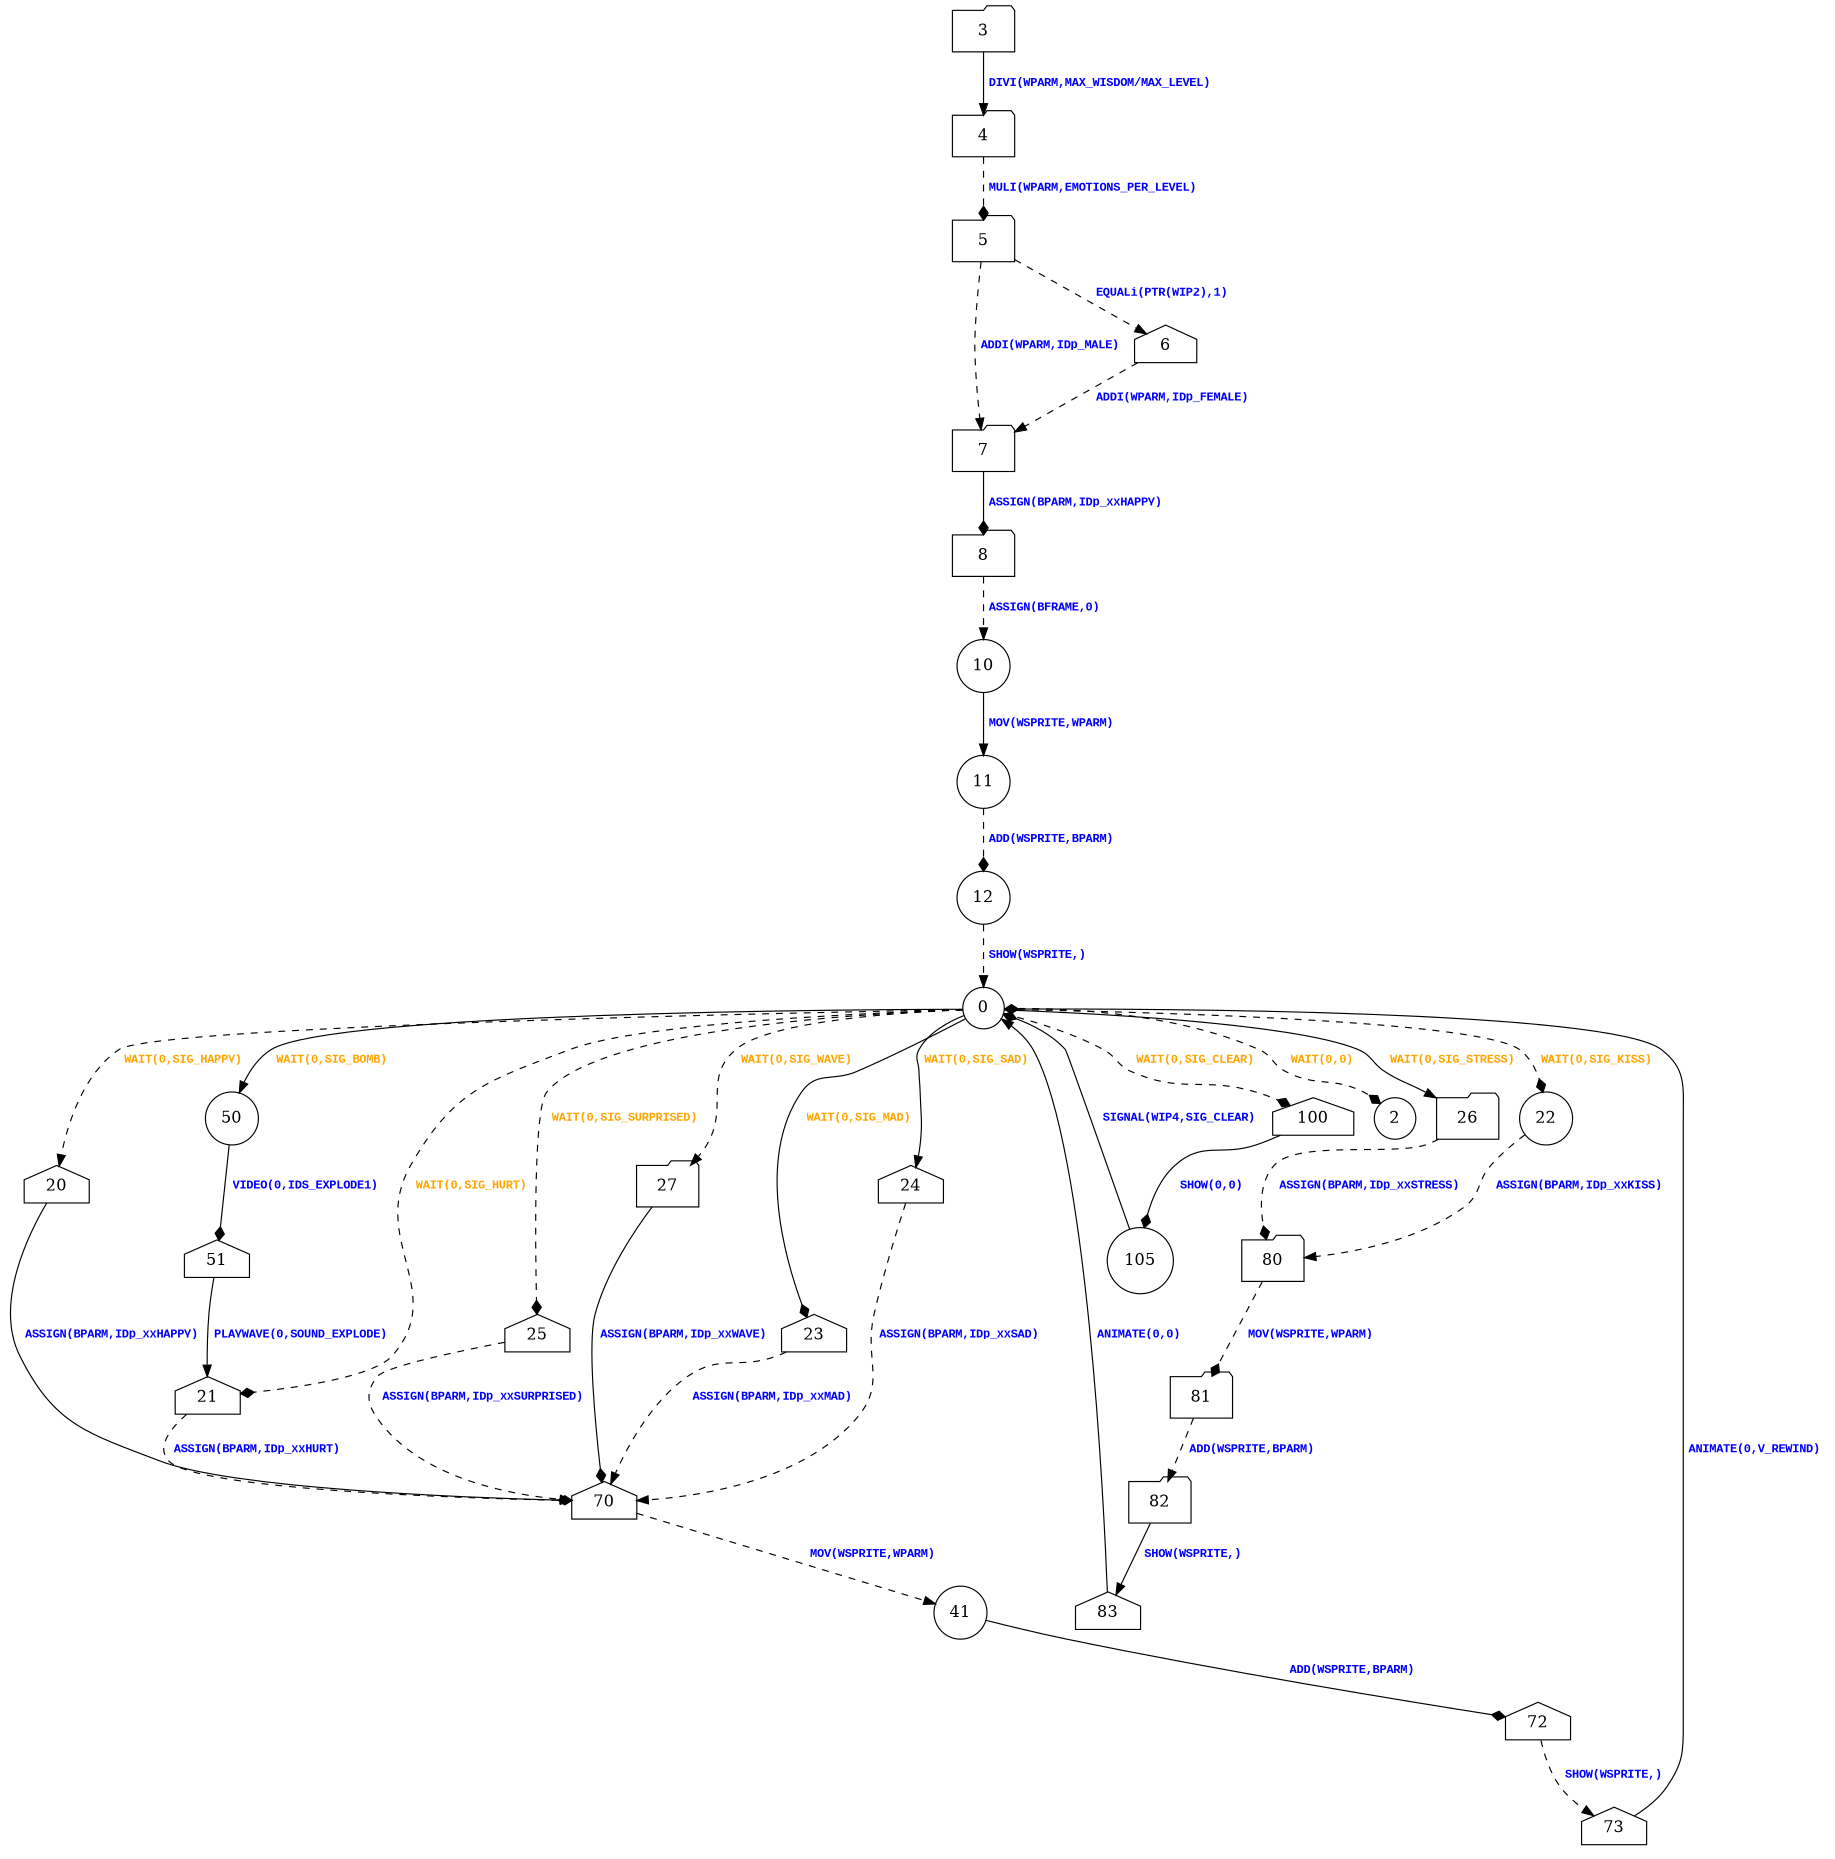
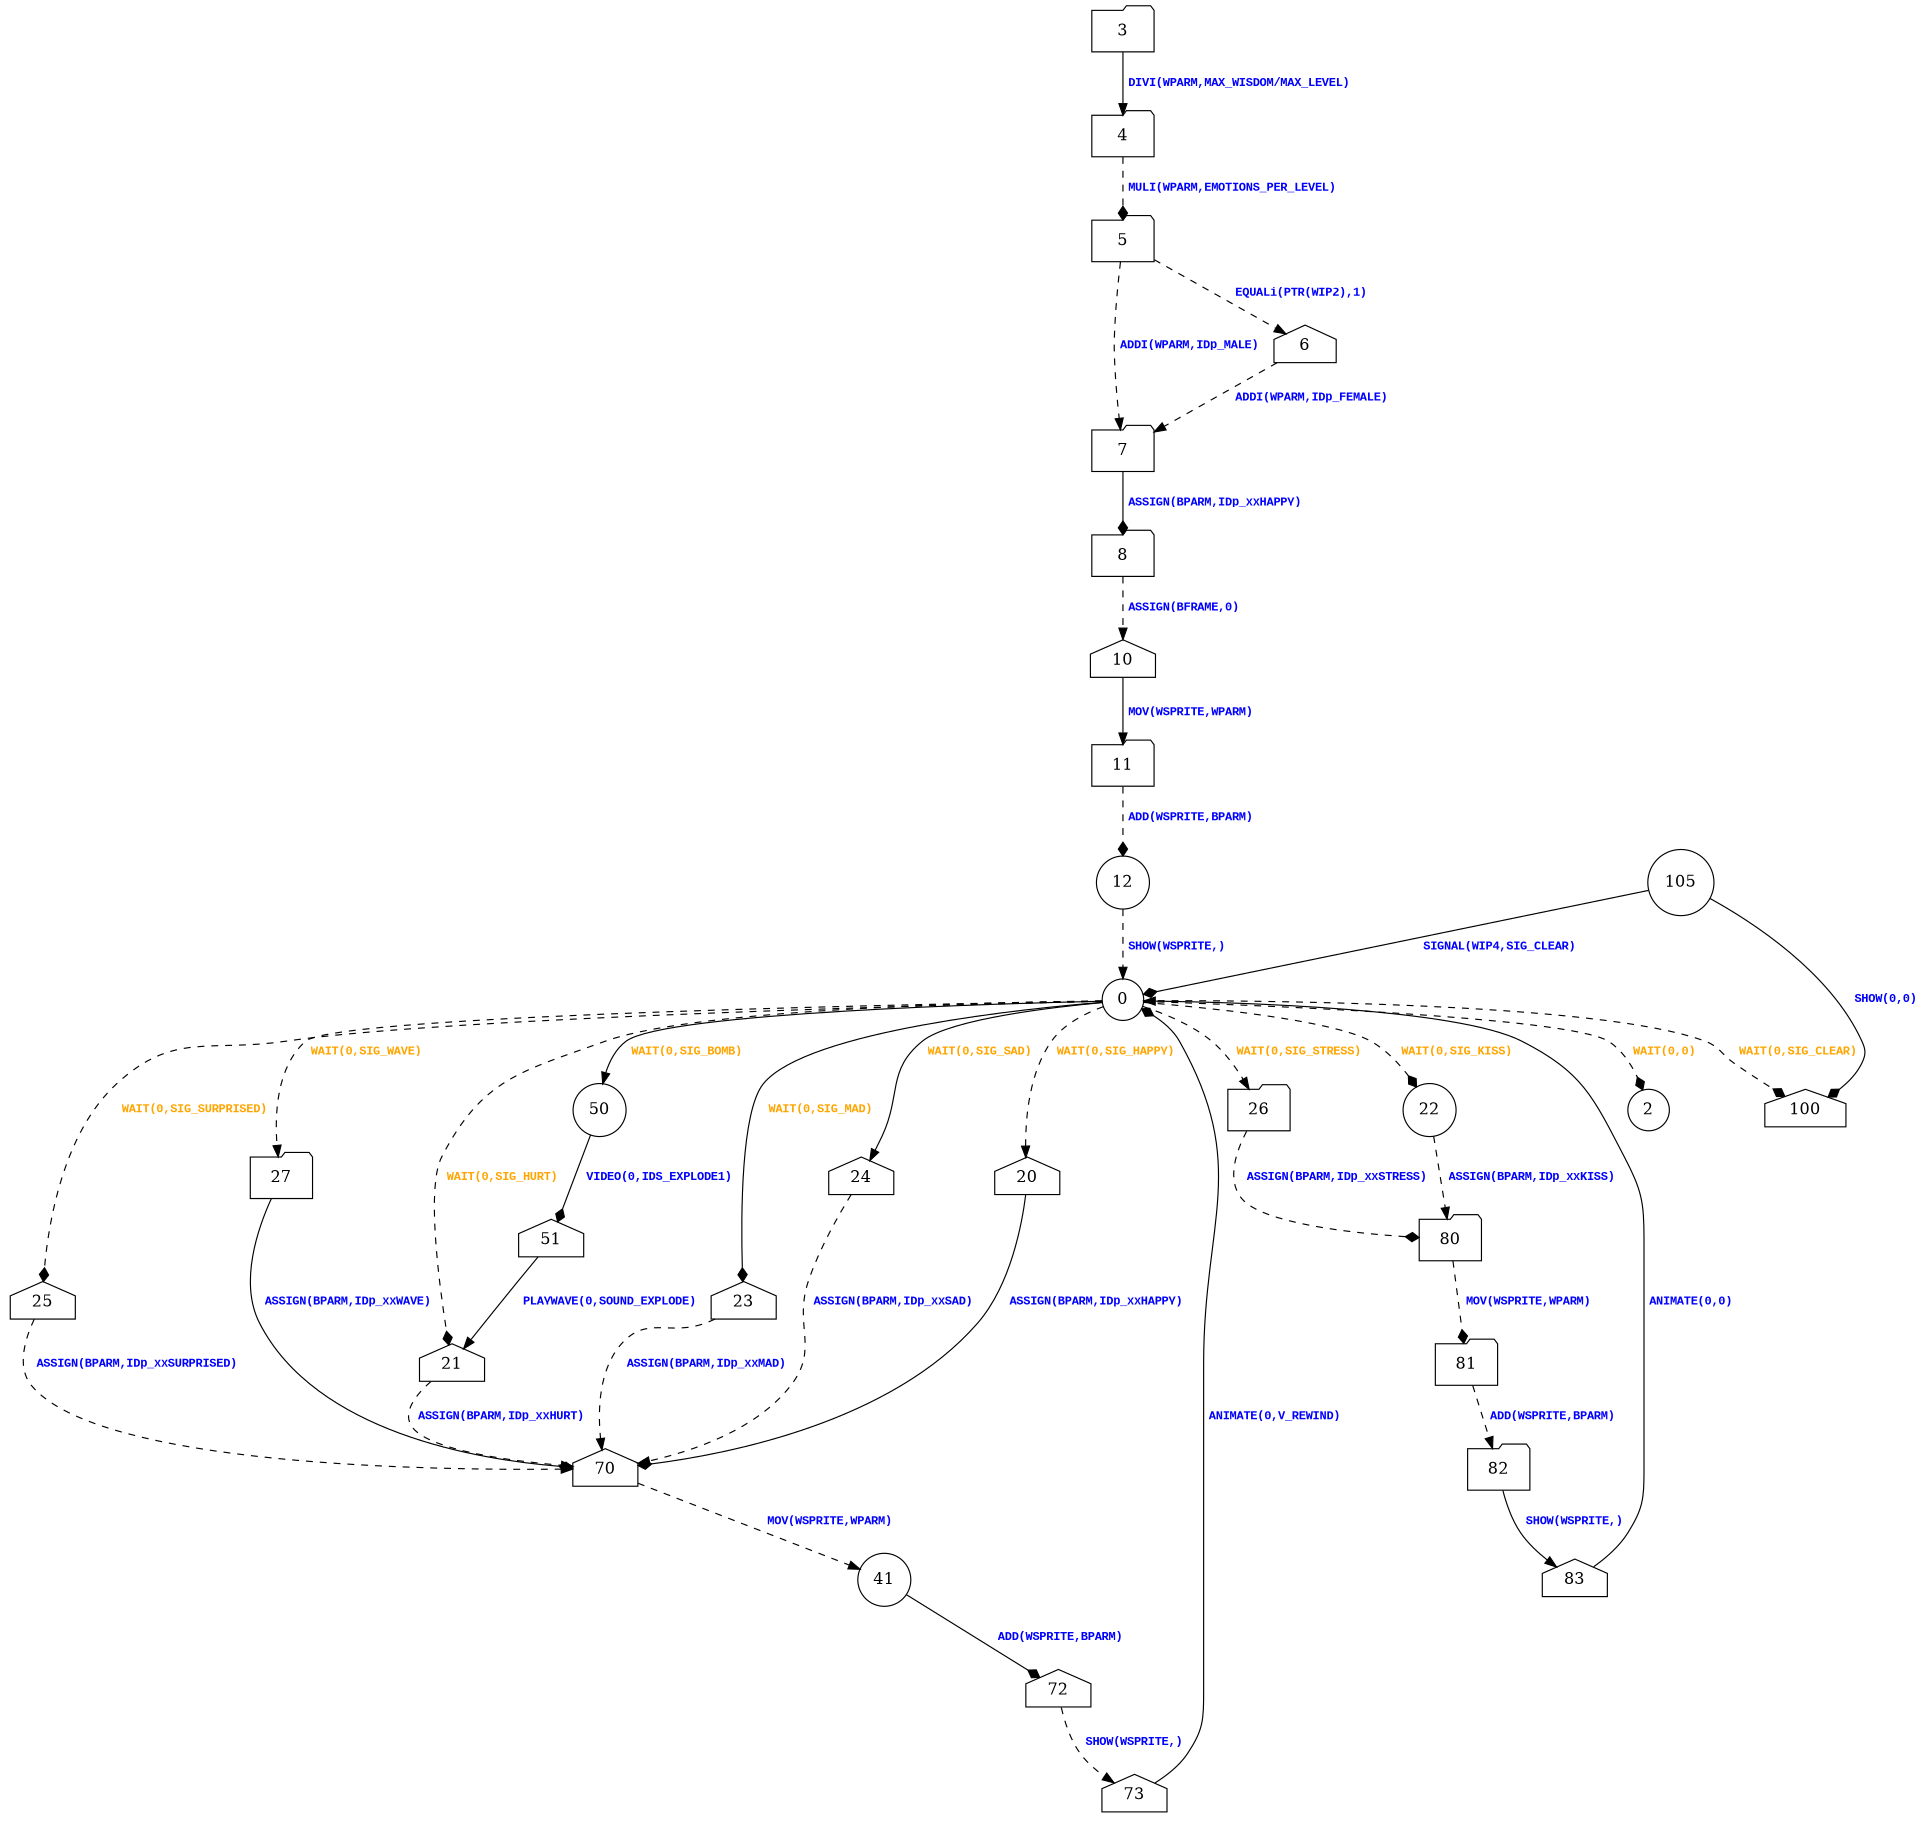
node "10": shape circle -> house
node "11": shape circle -> folder
edge "0" -> "26": style solid -> dashed
edge "100" -> "105": reversed
